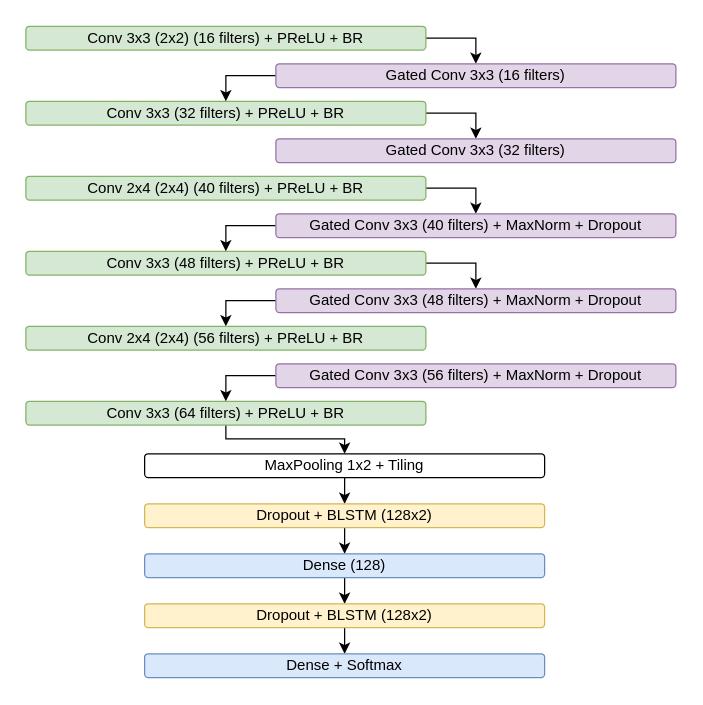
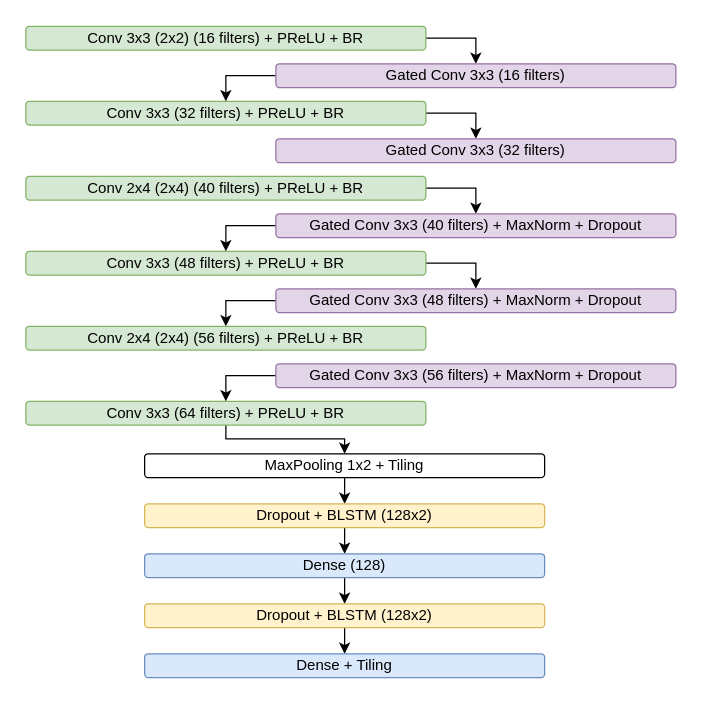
node "Dense + Softmax": label "Dense + Softmax" -> "Dense + Tiling"
